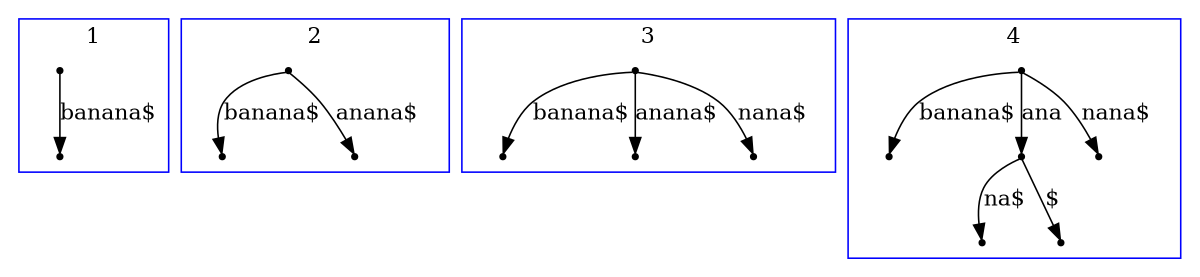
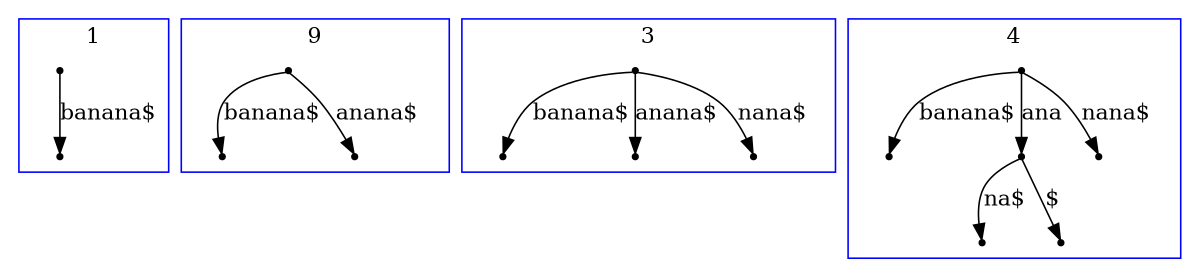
cluster "2": label "2" -> "9"
